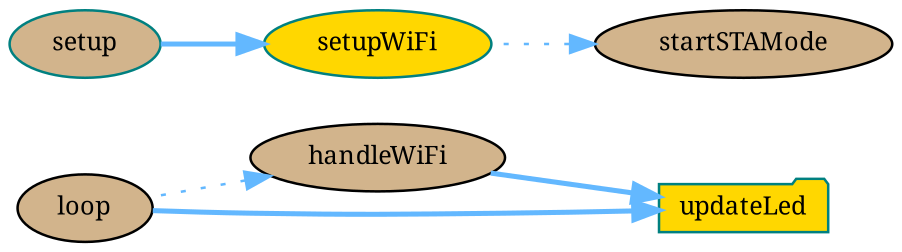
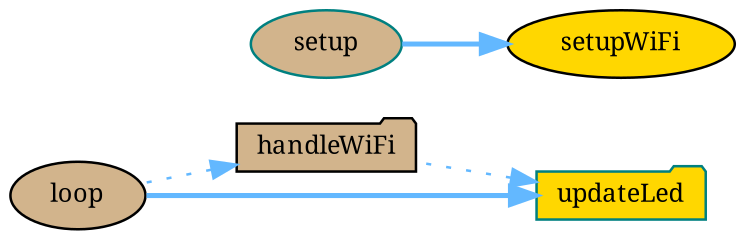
node "setupWiFi": color teal -> black
node "startSTAMode": removed
node "handleWiFi": shape ellipse -> folder
edge "handleWiFi" -> "updateLed": style bold -> dotted
